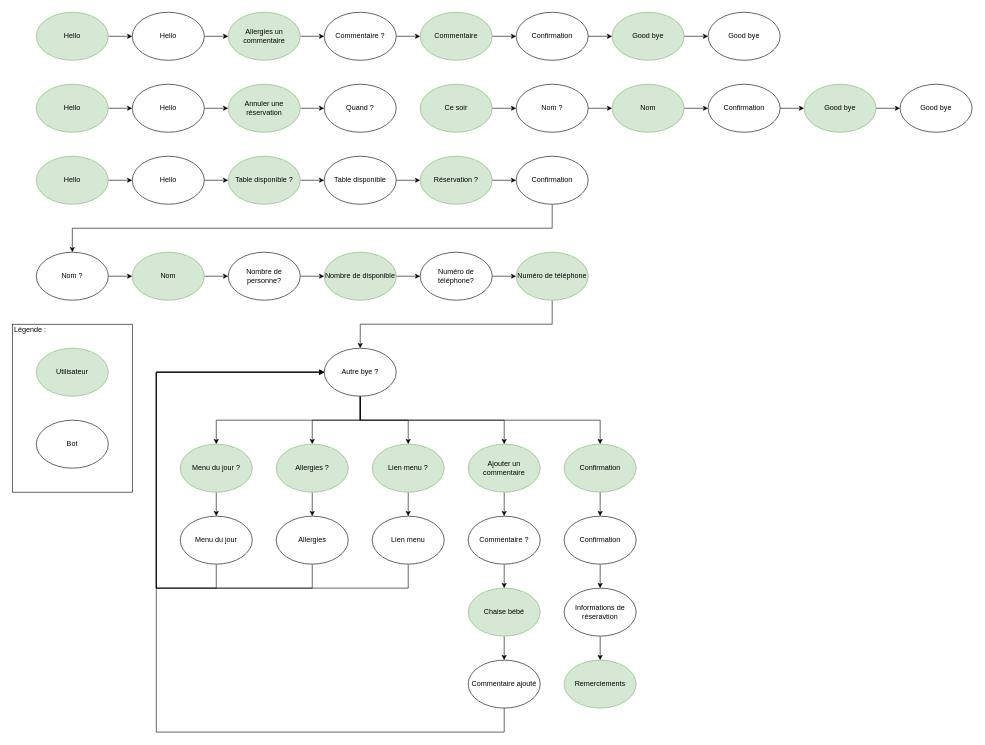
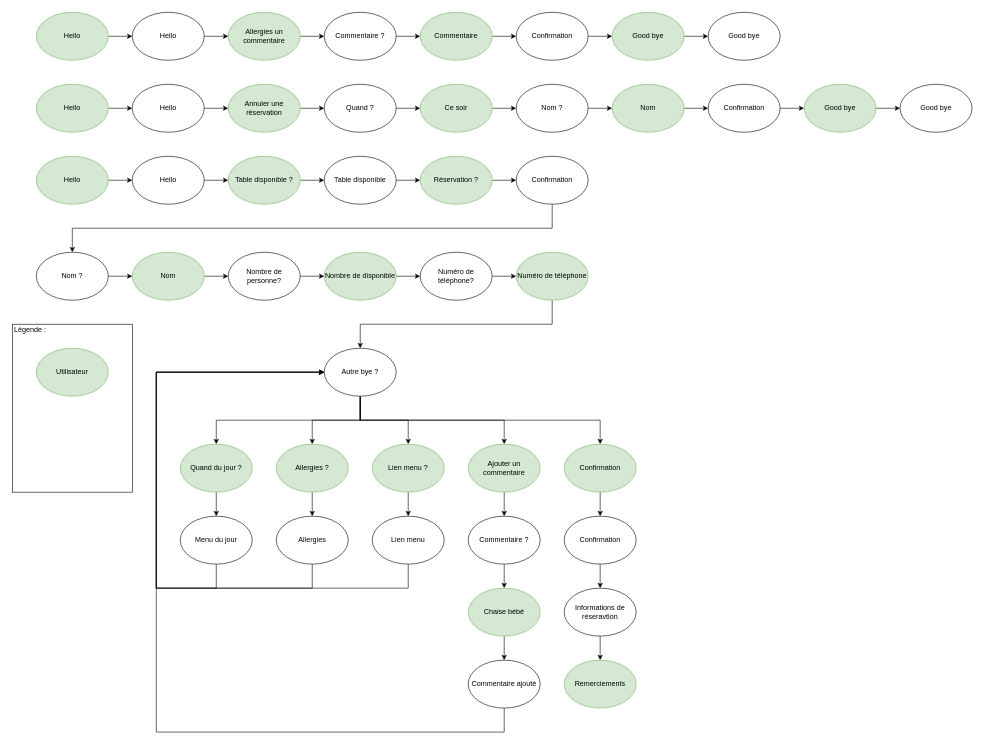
edge "Quand ?" -> "Ce soir": added
node "Bot": removed
node "Menu du jour ?": label "Menu du jour ?" -> "Quand du jour ?"
